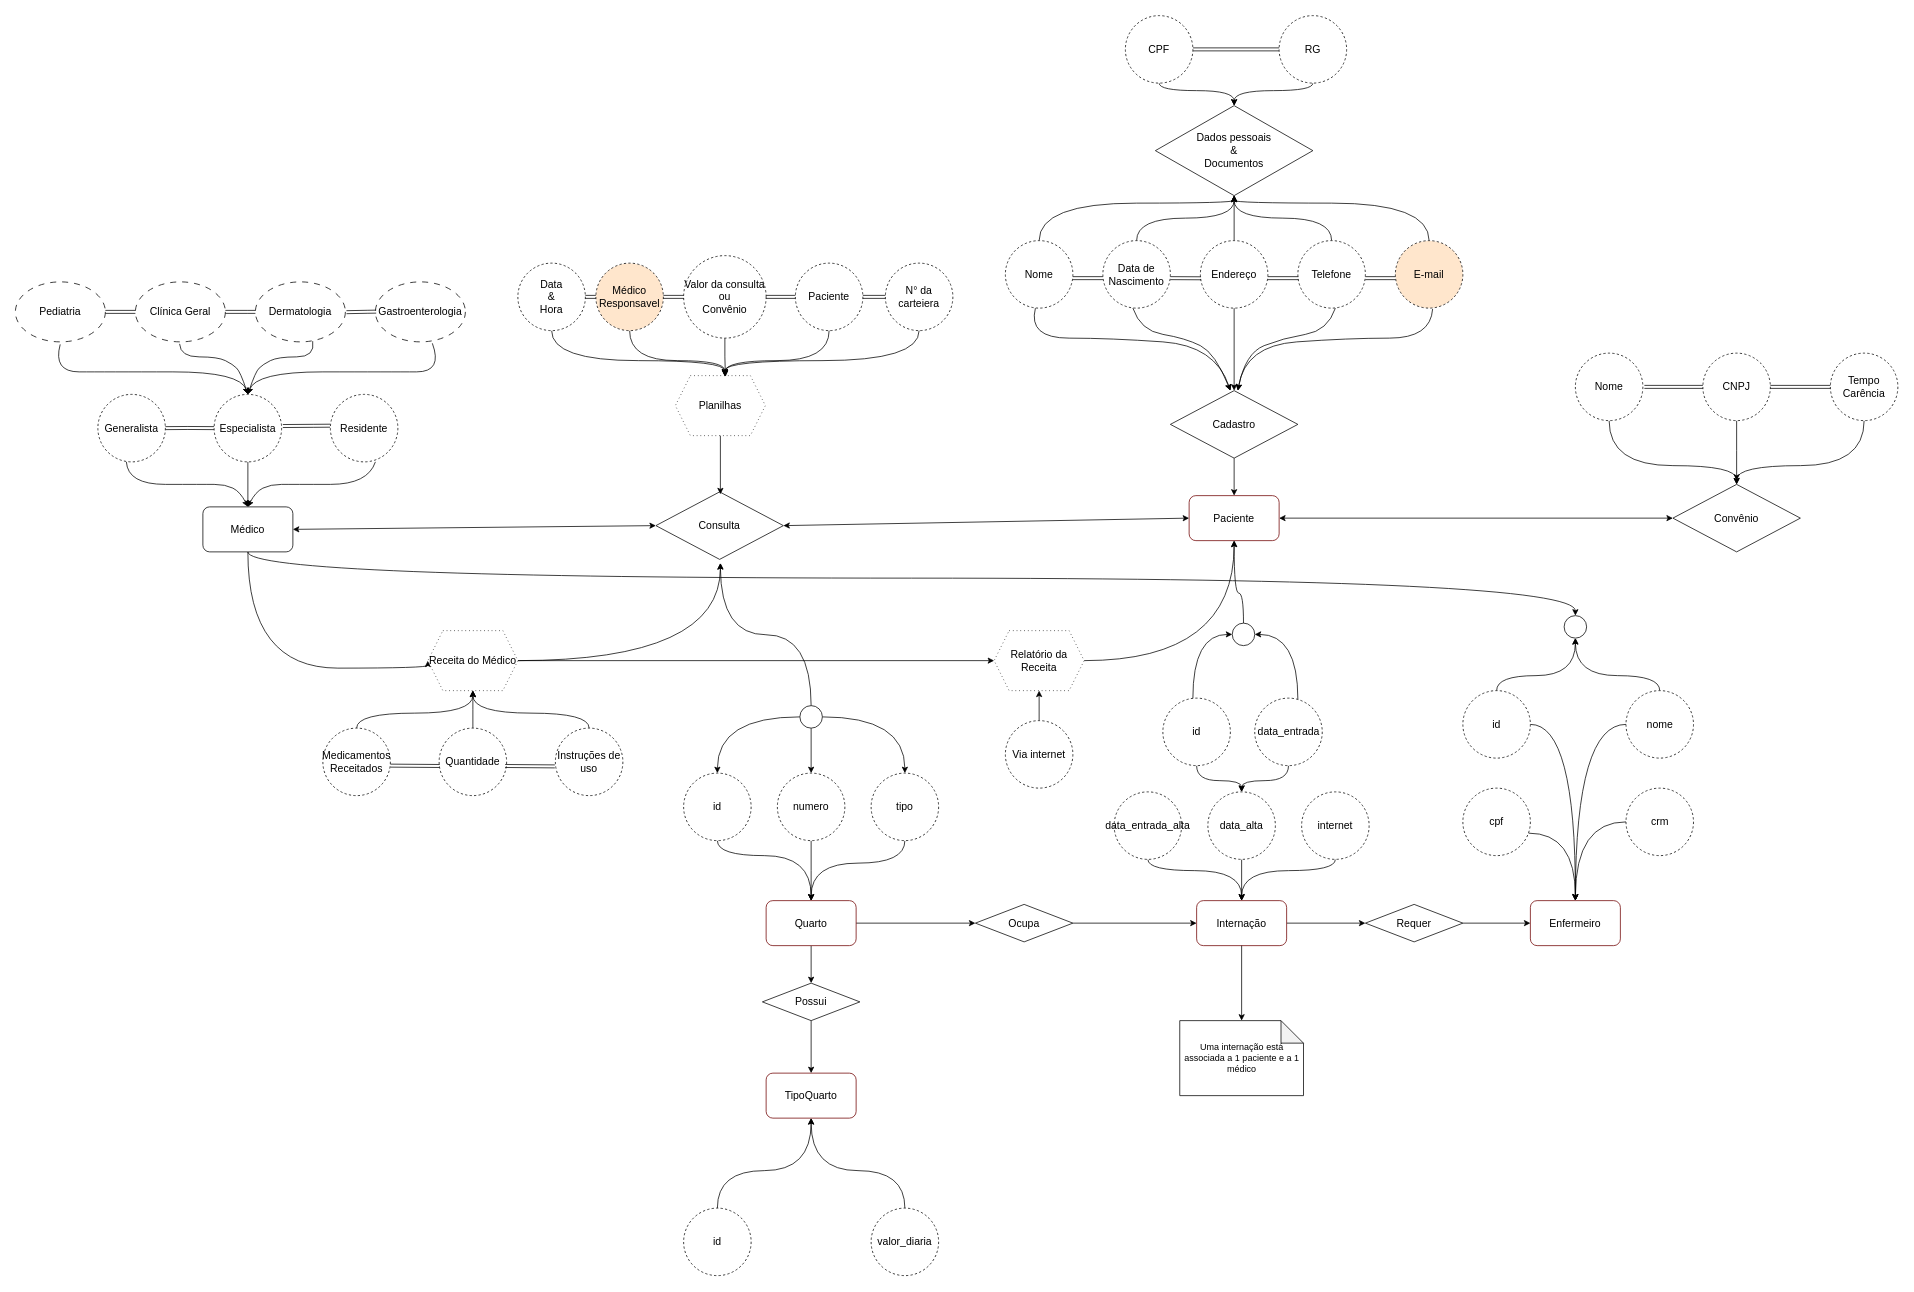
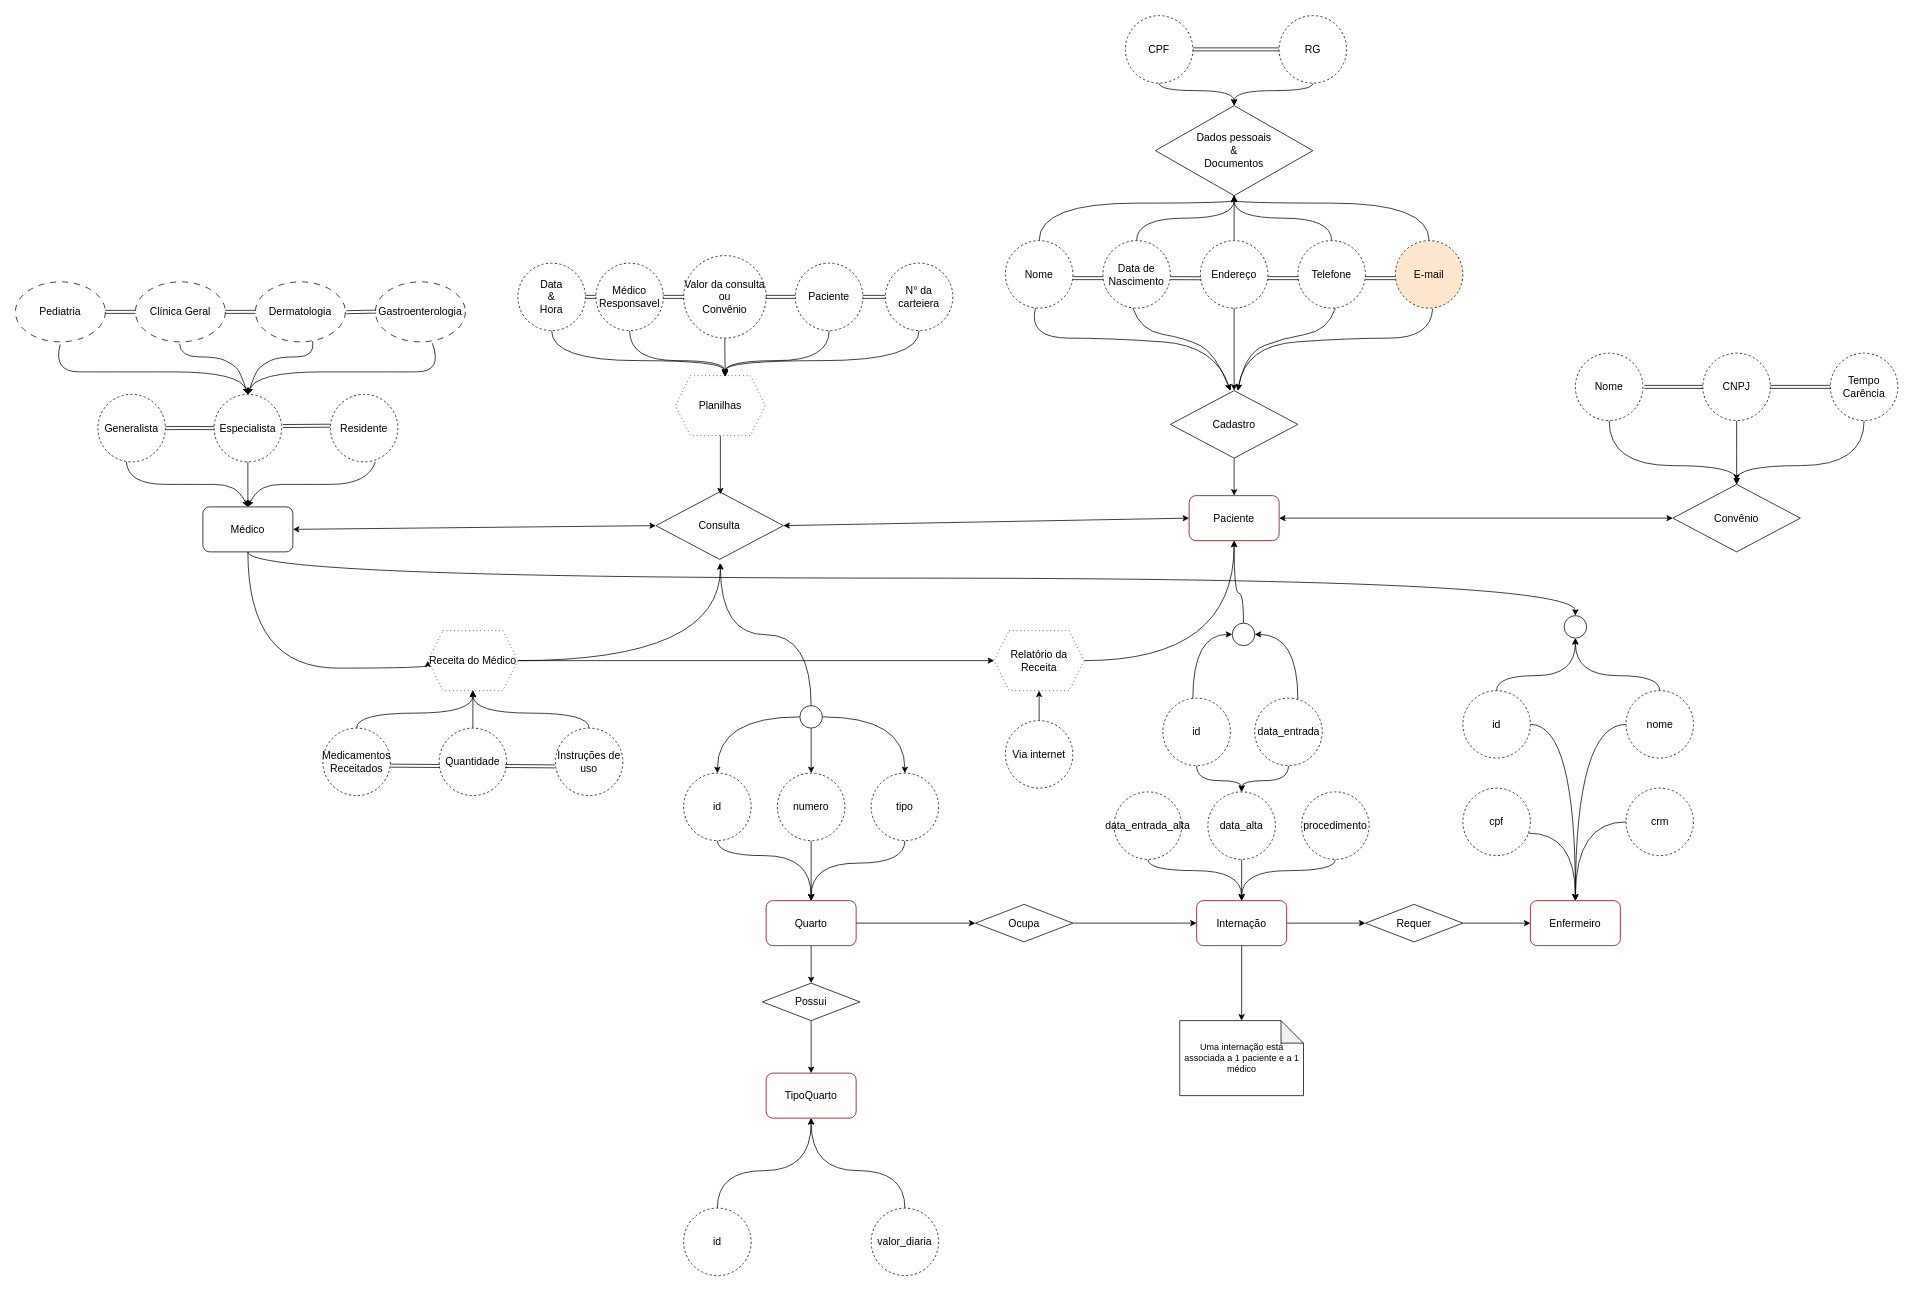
node "Médico Responsavel": fillcolor #ffe6cc -> #ffffff
node "internet": label "internet" -> "procedimento"
